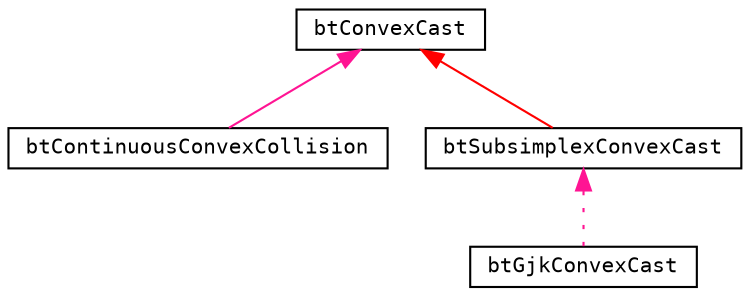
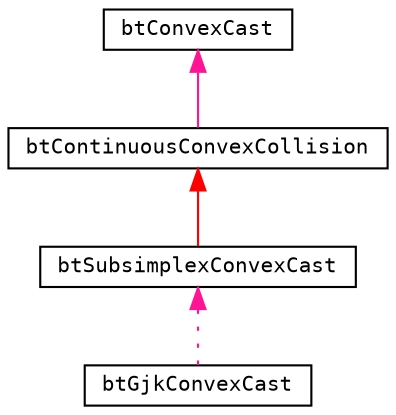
edge "btSubsimplexConvexCast" -> "btConvexCast": now "btSubsimplexConvexCast" -> "btContinuousConvexCollision"
